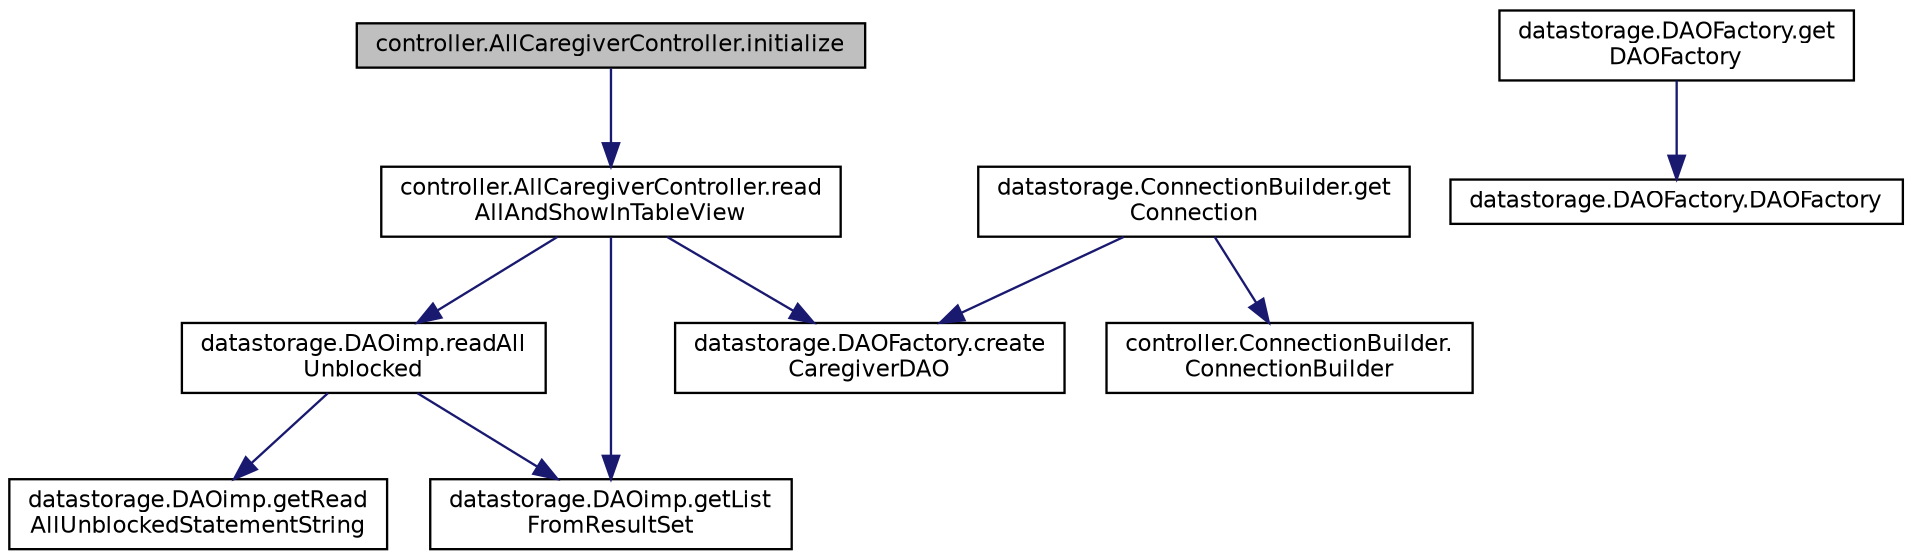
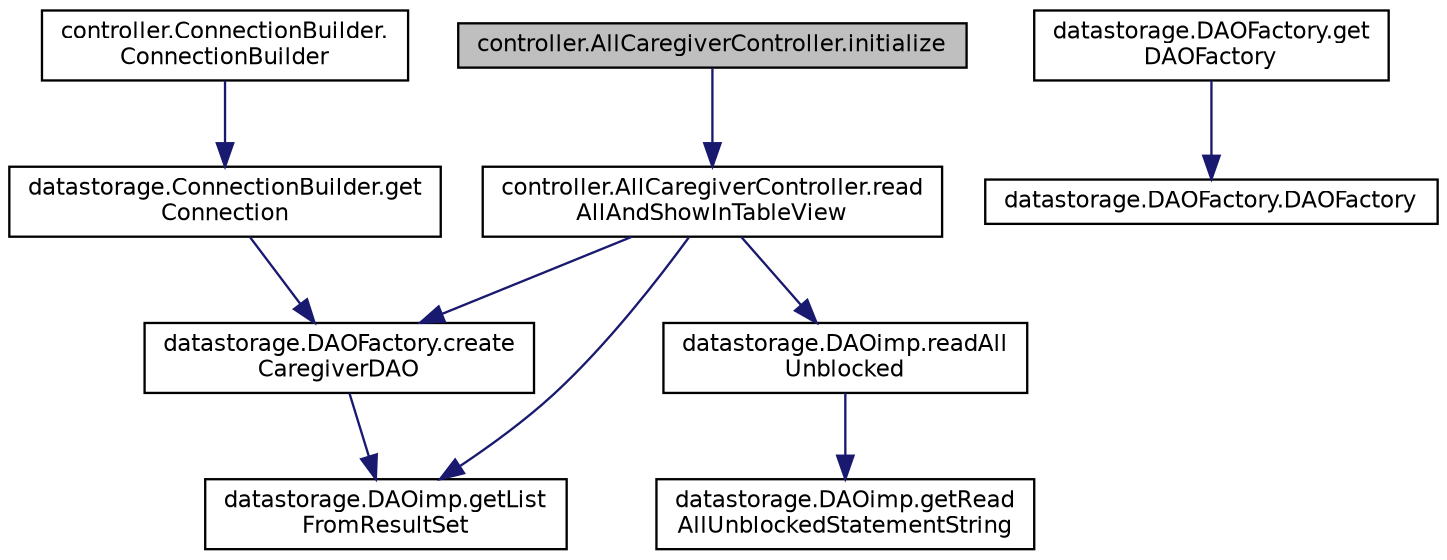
edge "datastorage.ConnectionBuilder.get Connection" -> "controller.ConnectionBuilder. ConnectionBuilder": reversed
edge "datastorage.DAOimp.readAll Unblocked" -> "datastorage.DAOimp.getList FromResultSet": now "datastorage.DAOFactory.create CaregiverDAO" -> "datastorage.DAOimp.getList FromResultSet"
